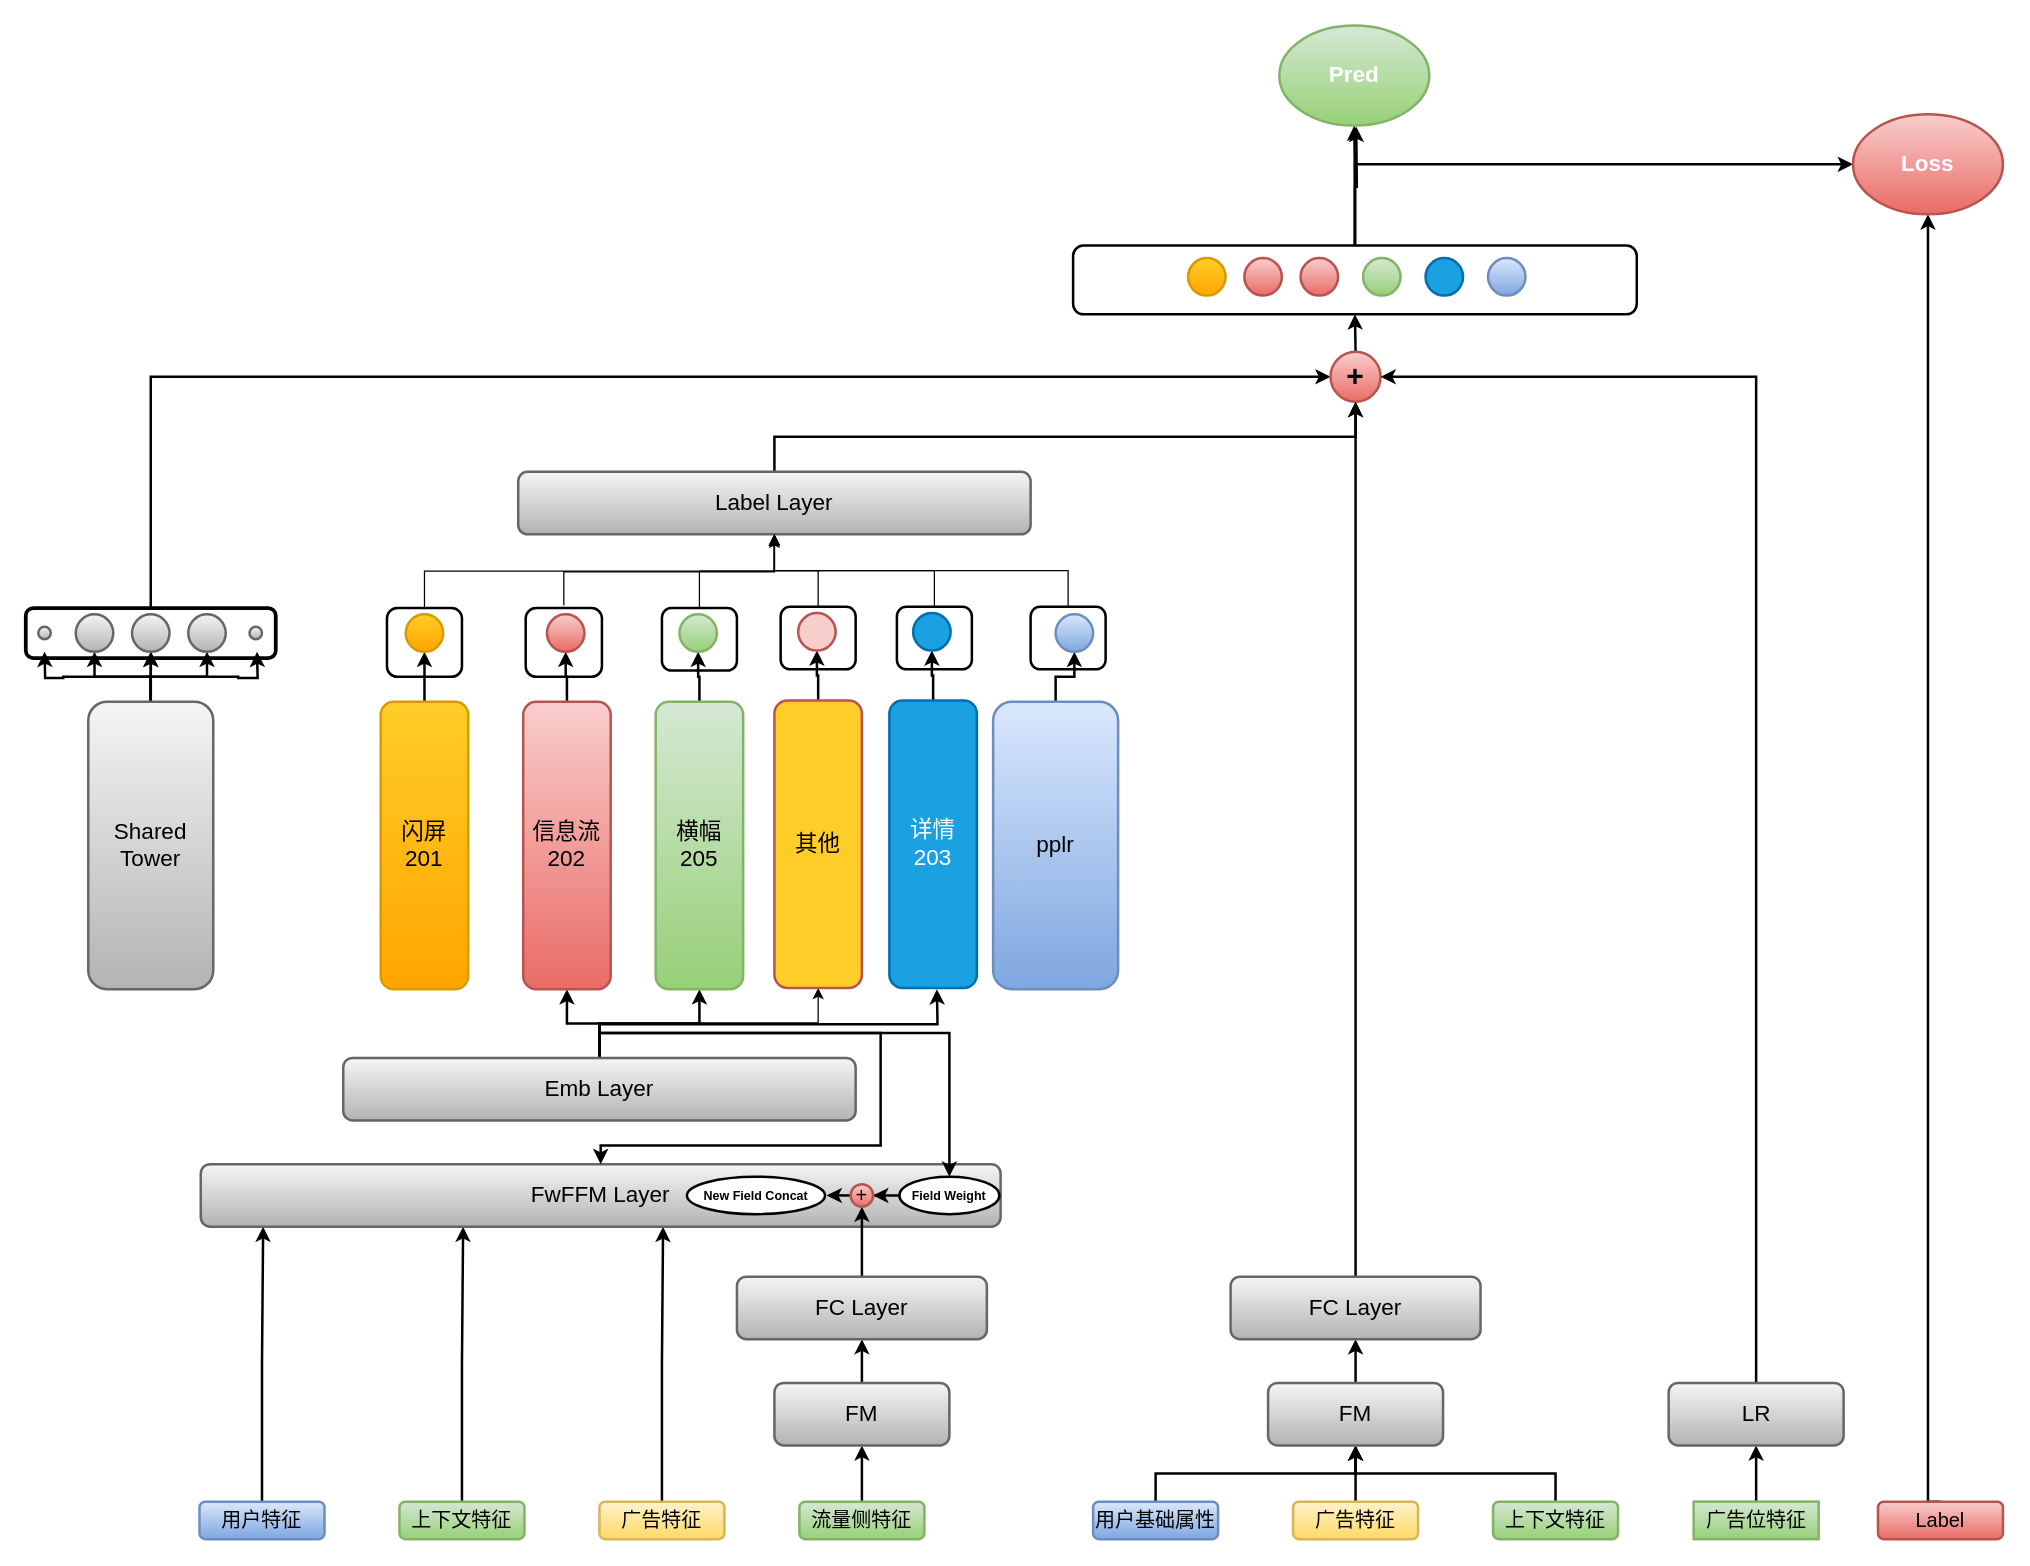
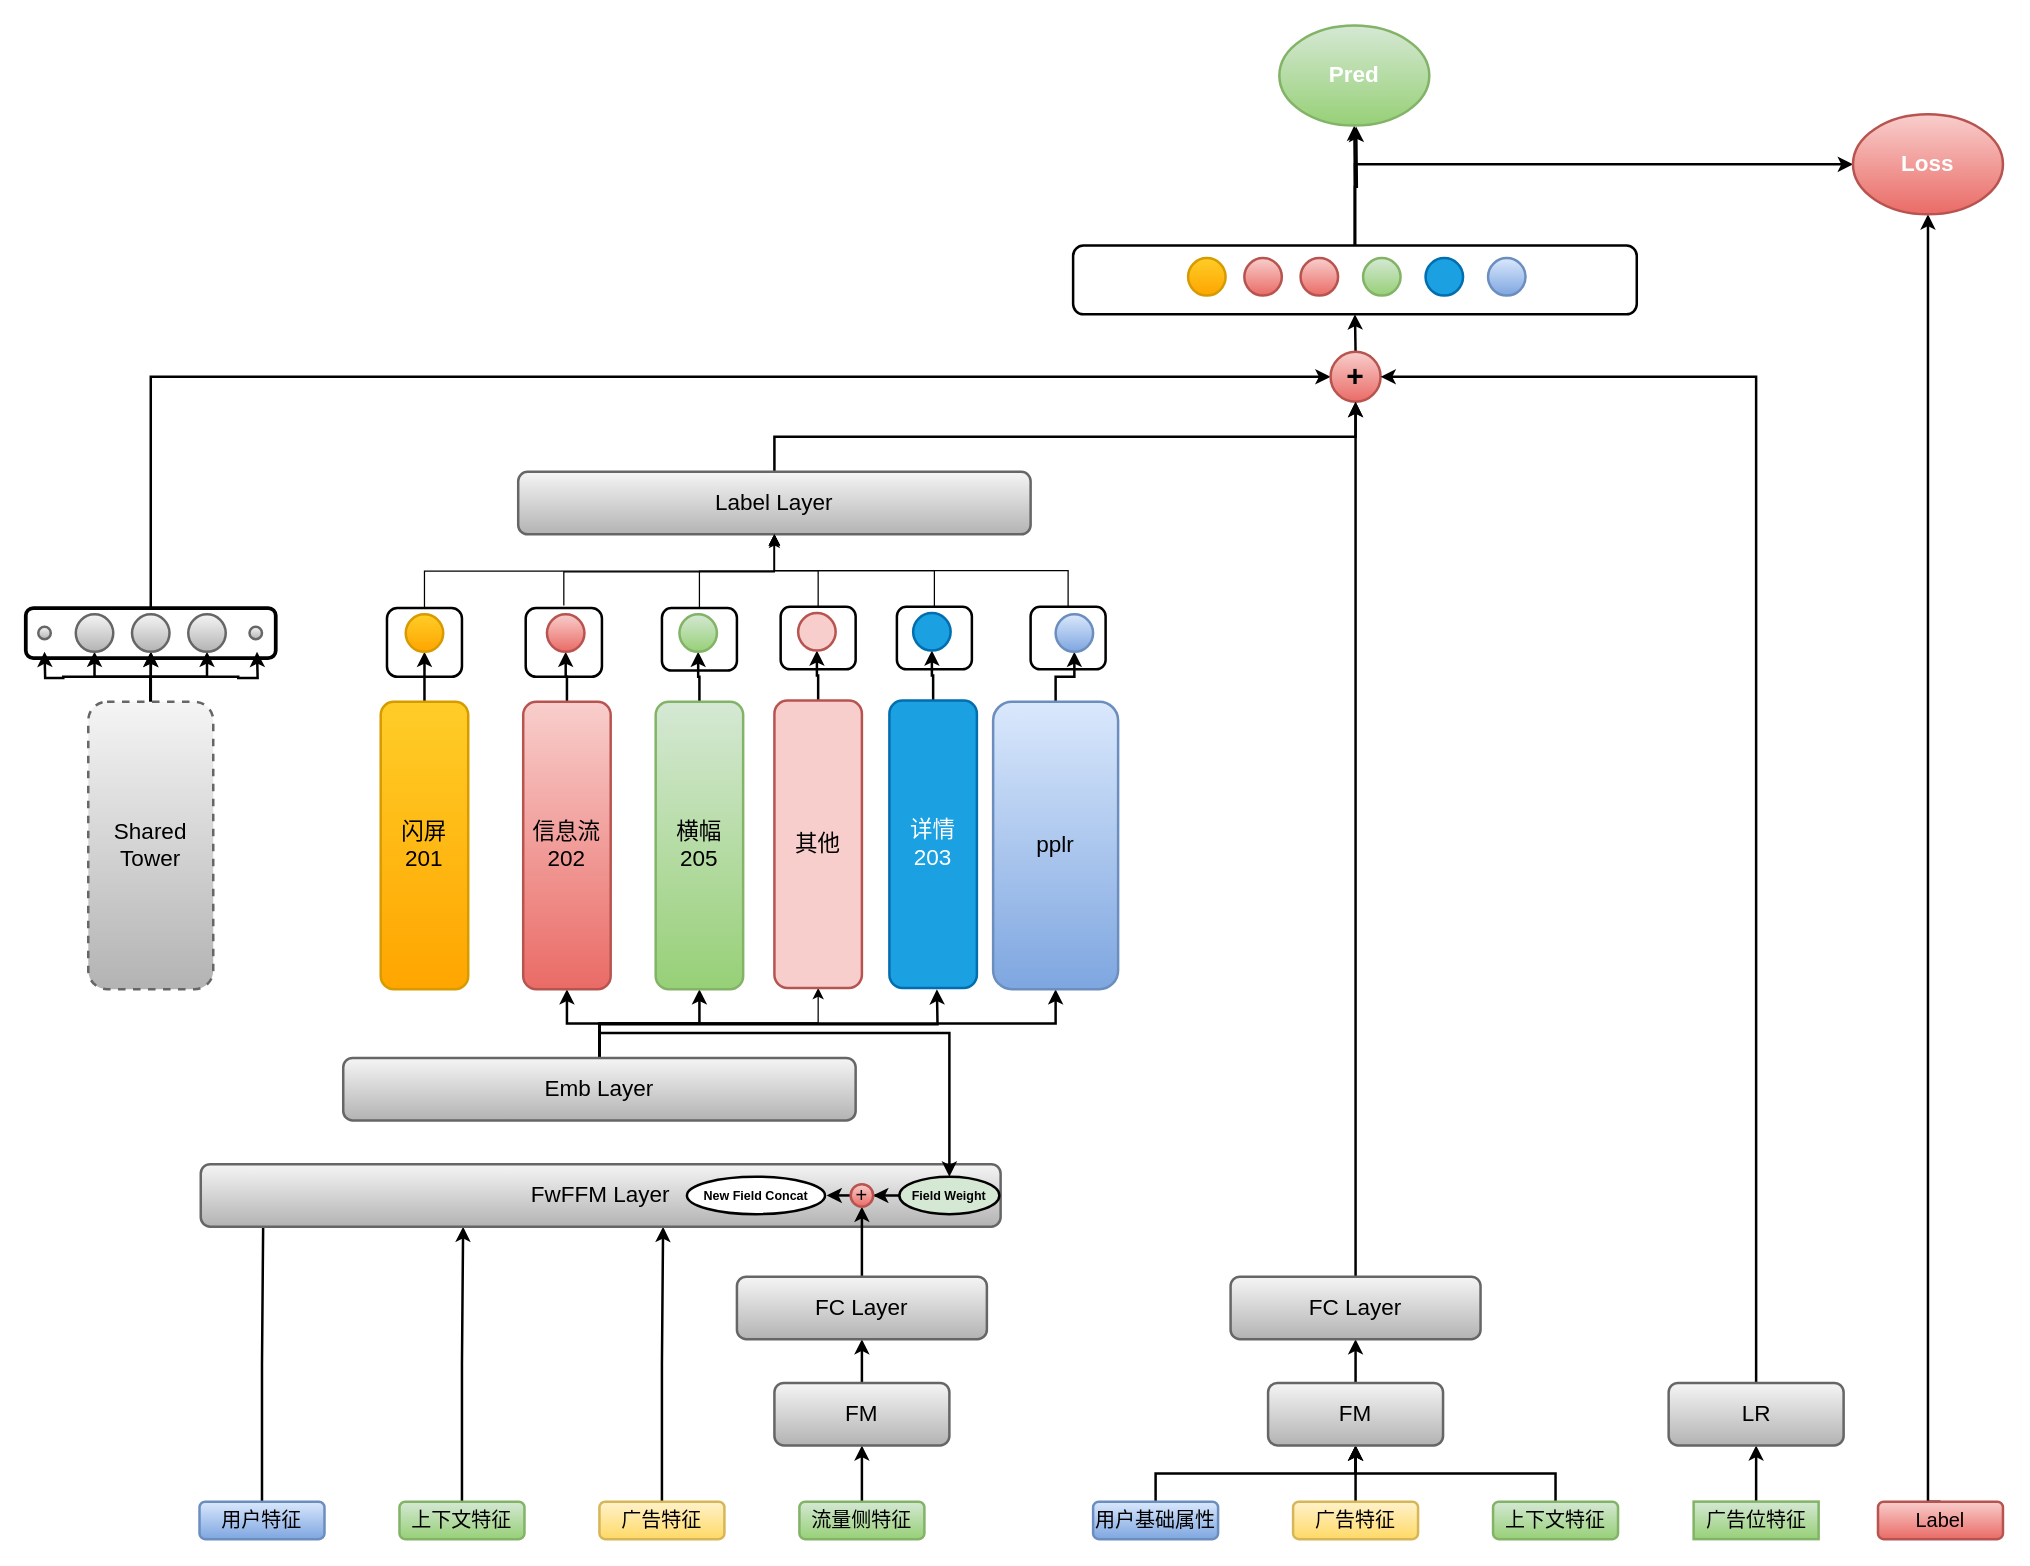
node "其他": fillcolor #ffcd28 -> #f8cecc
node "SharedTower": style solid -> dashed
edge "Emb Layer" -> "FwFFM Layer": now "Emb Layer" -> "pplr"
node "Field Weight": fillcolor #ffffff -> #d5e8d4
edge "用户特征" -> "FwFFM Layer": arrowhead classic -> none
